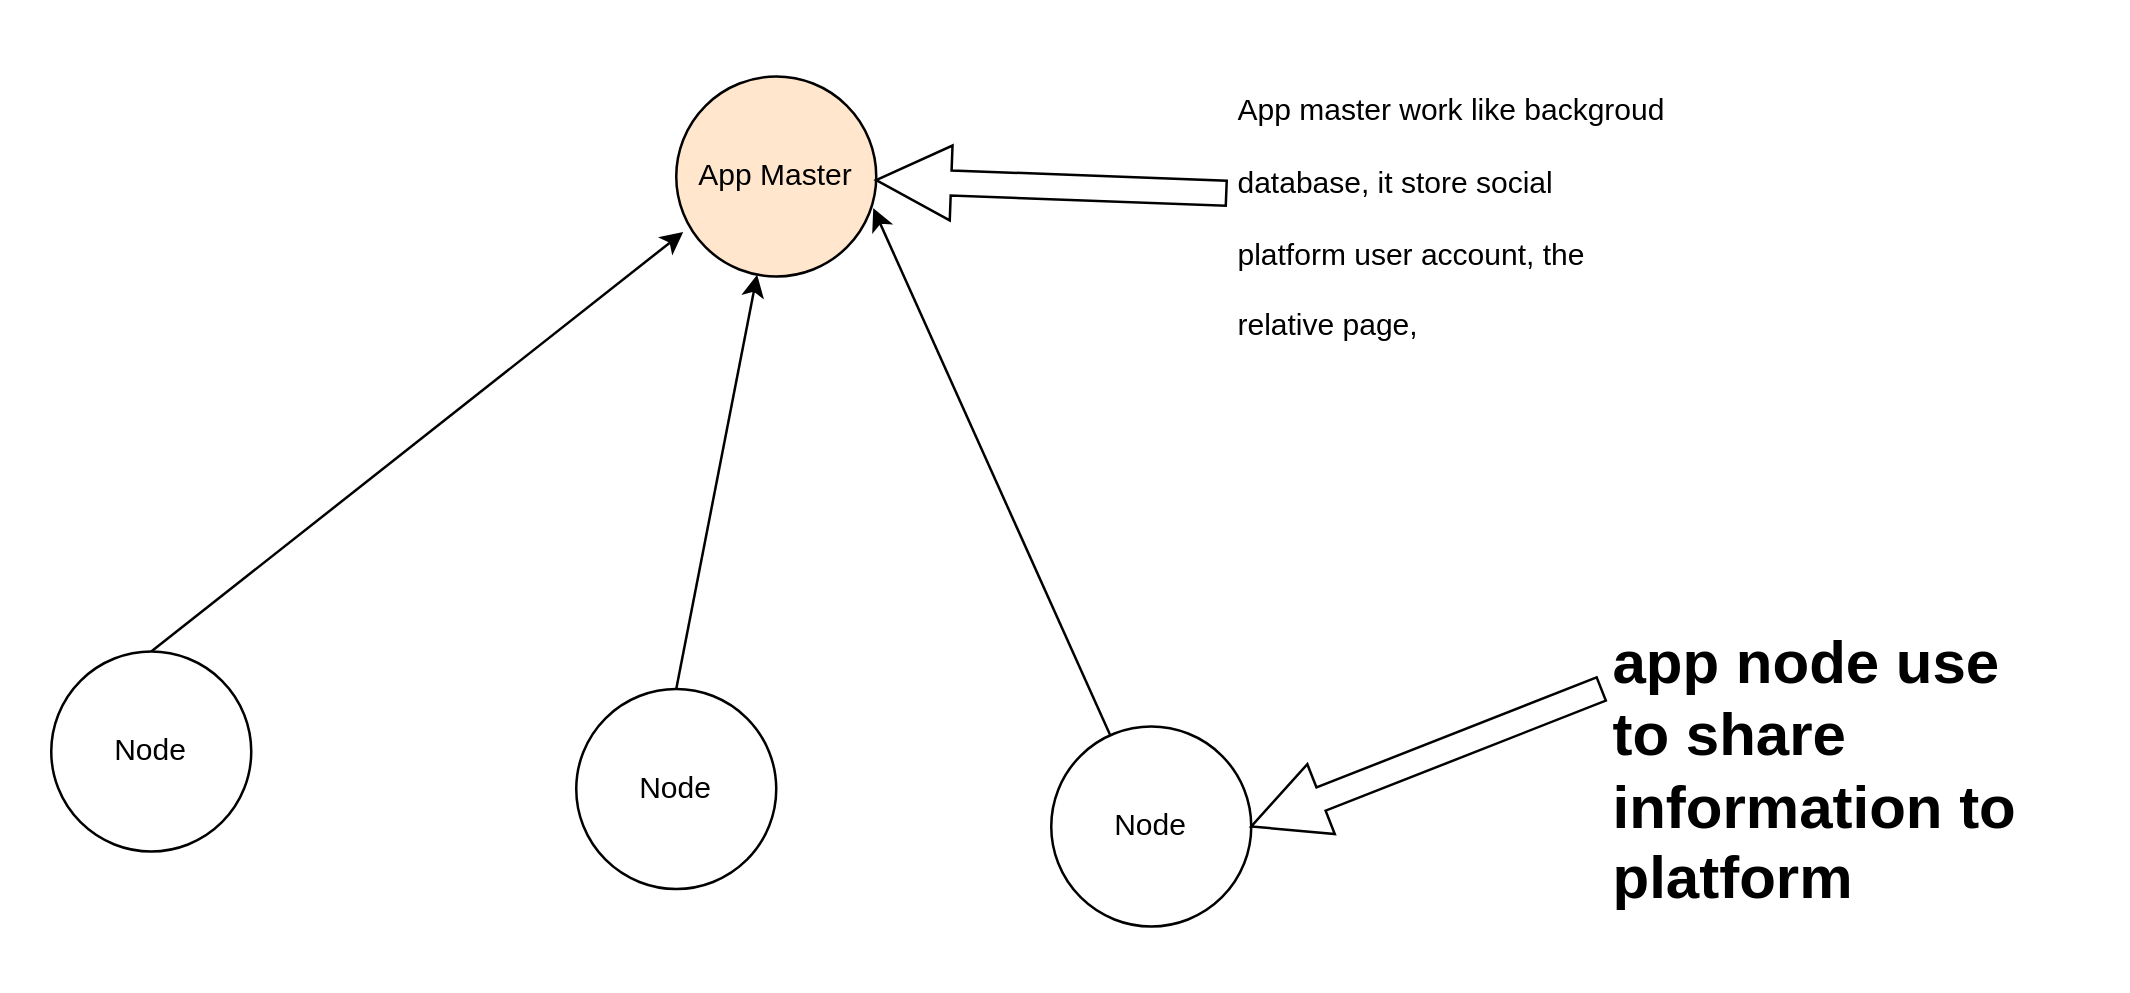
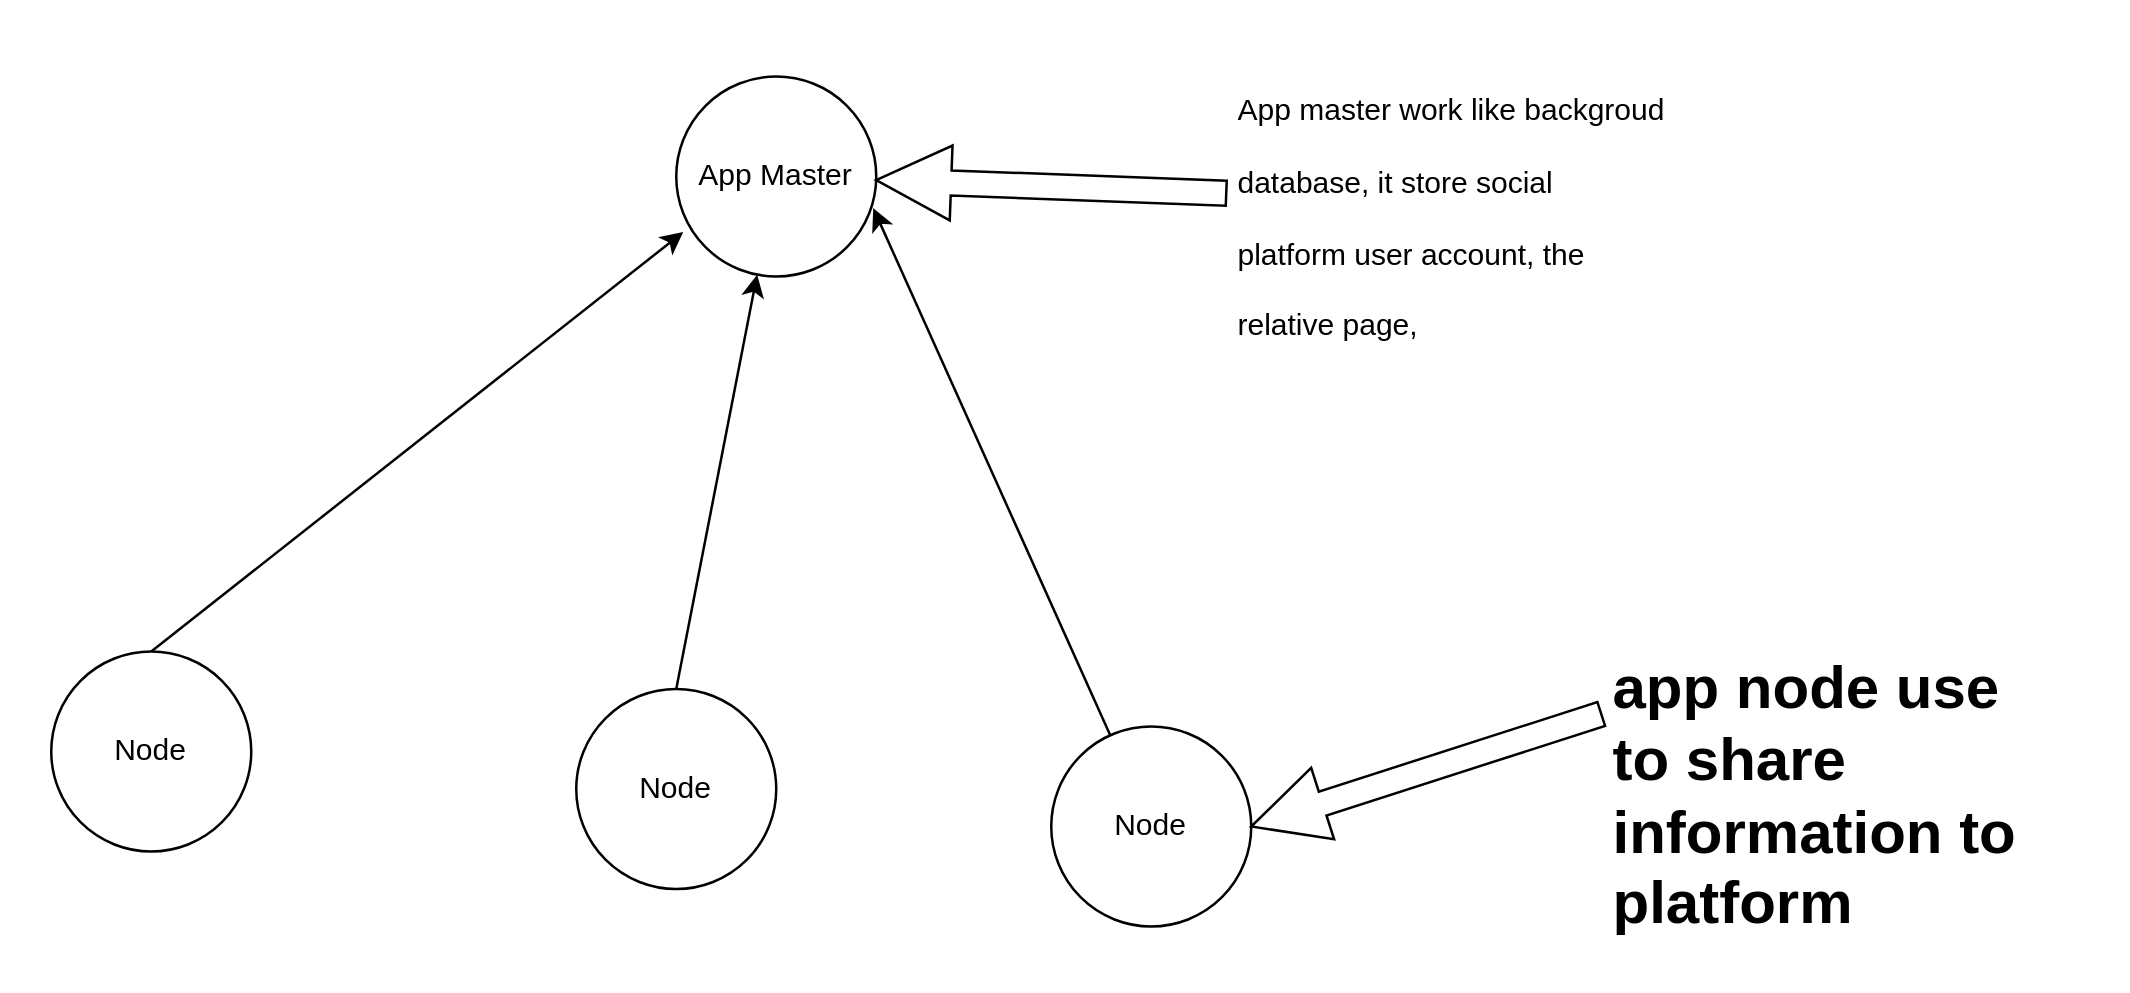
node "App Master": fillcolor #ffe6cc -> #ffffff
node "app node use to share information to platform": moved (1839, 764) -> (1839, 789)
